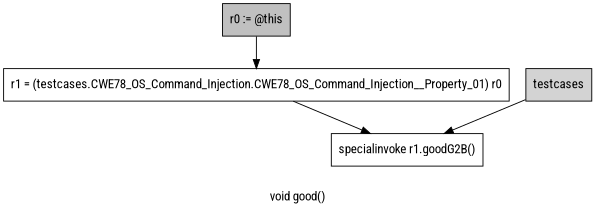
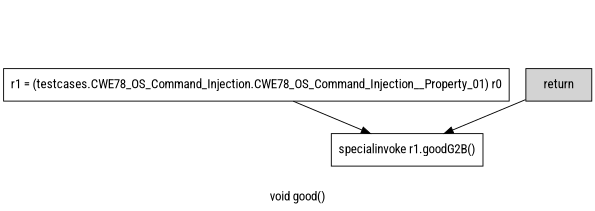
node "r0 := @this": removed
node "testcases": label "testcases" -> "return"
